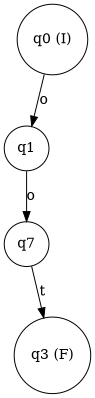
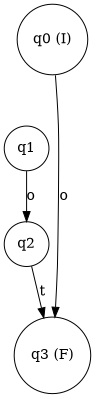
edge "q0 (I)" -> "q1": now "q0 (I)" -> "q3 (F)"
node "q7": label "q7" -> "q2"
